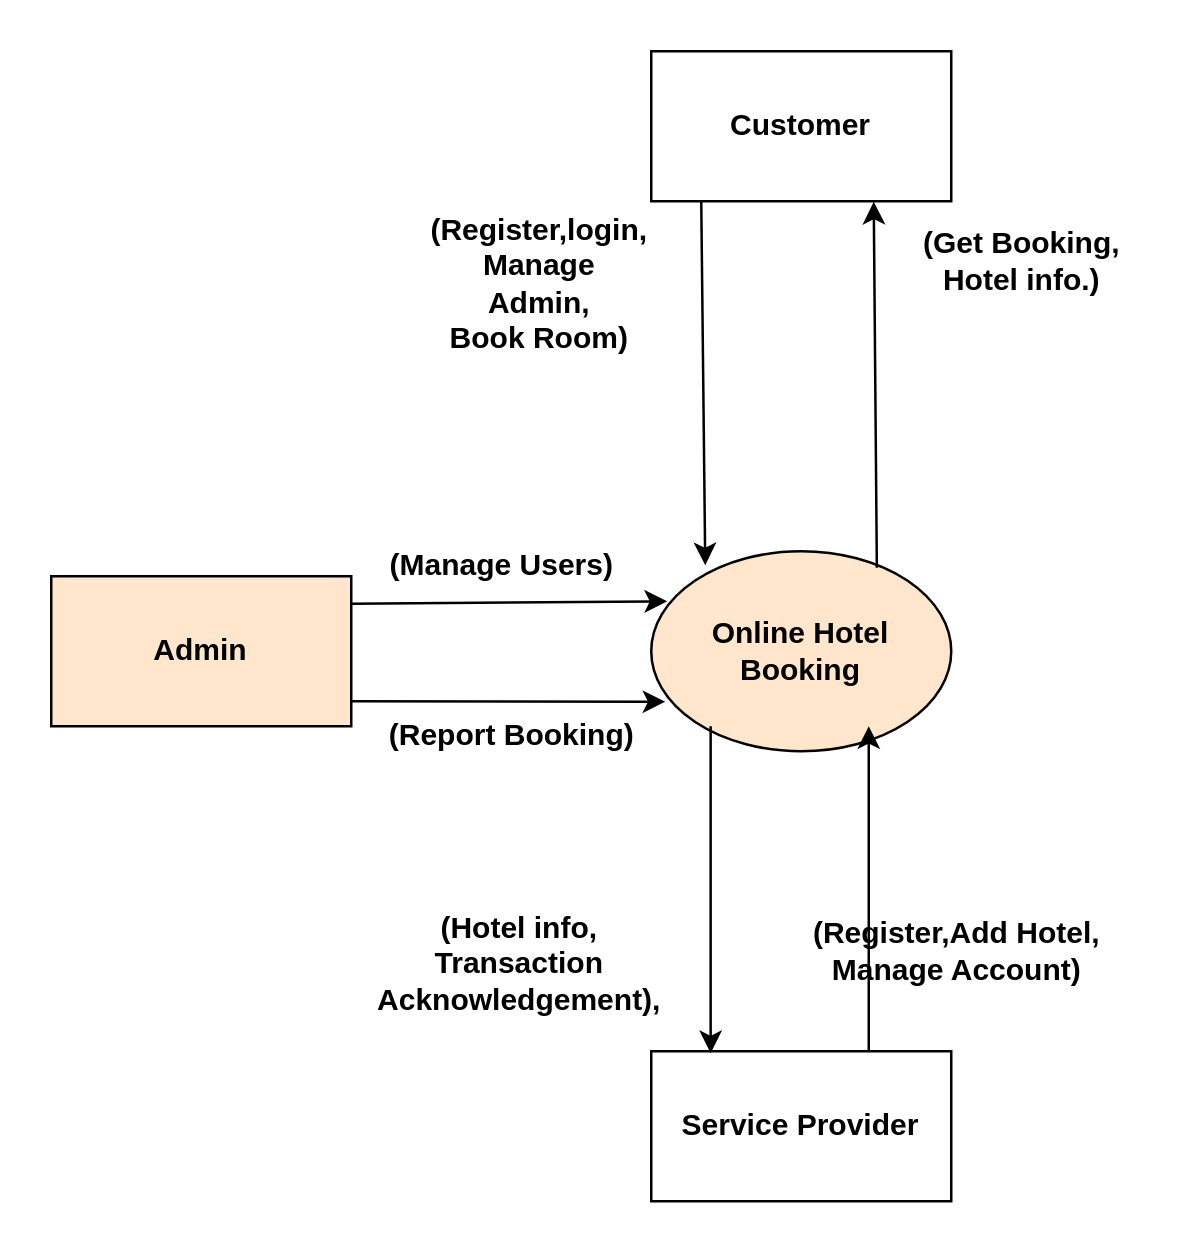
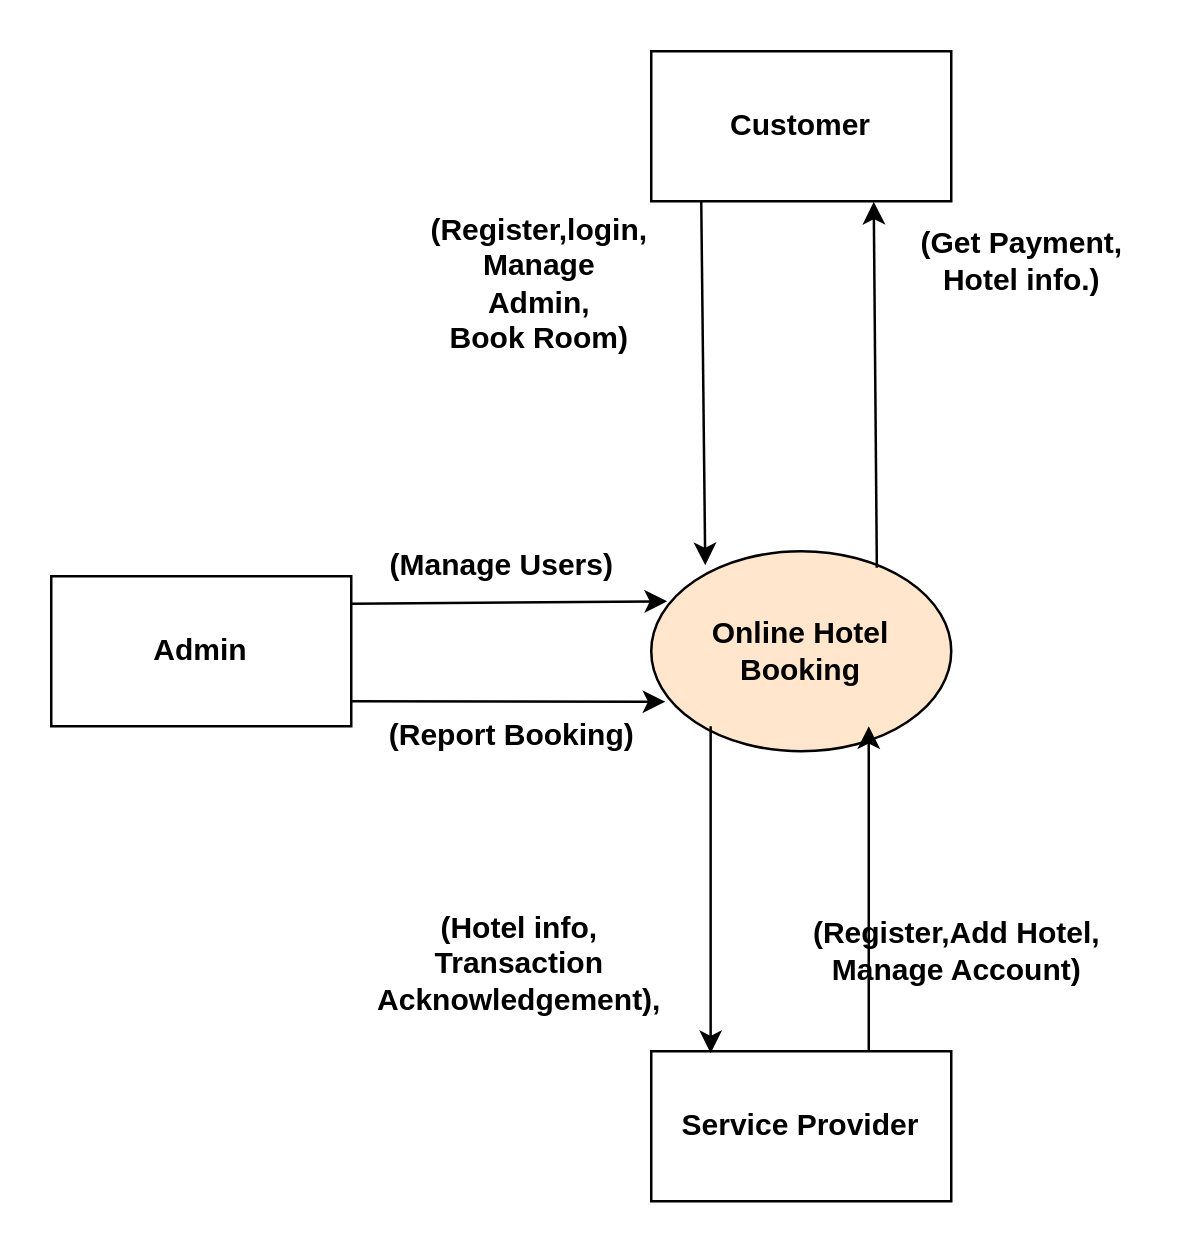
node "(Get Booking, Hotel info.)": label "(Get Booking, Hotel info.)" -> "(Get Payment, Hotel info.)"
node "Admin": fillcolor #ffe6cc -> #ffffff
